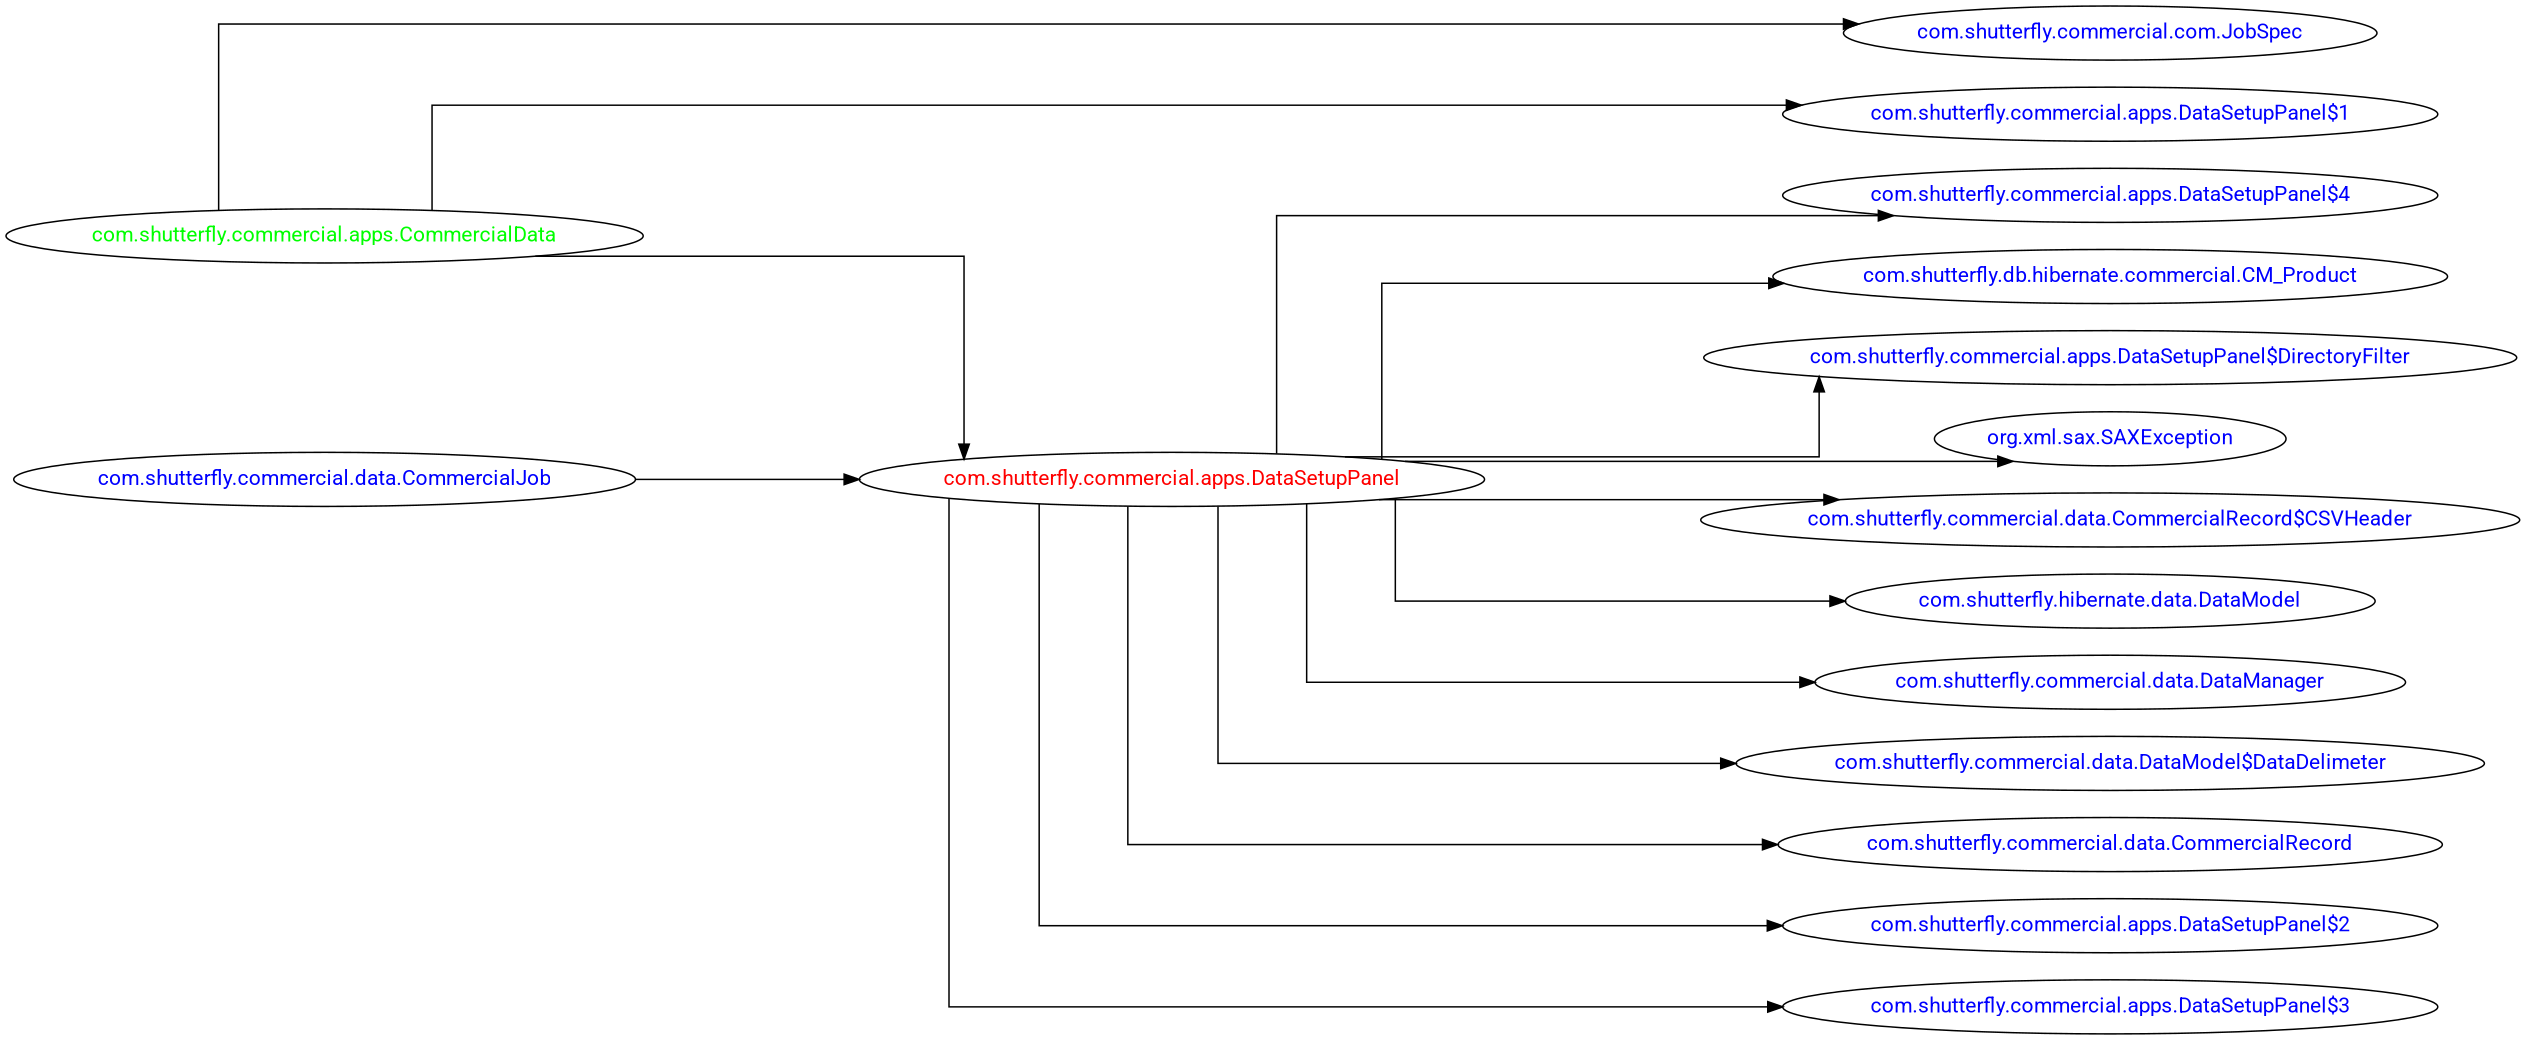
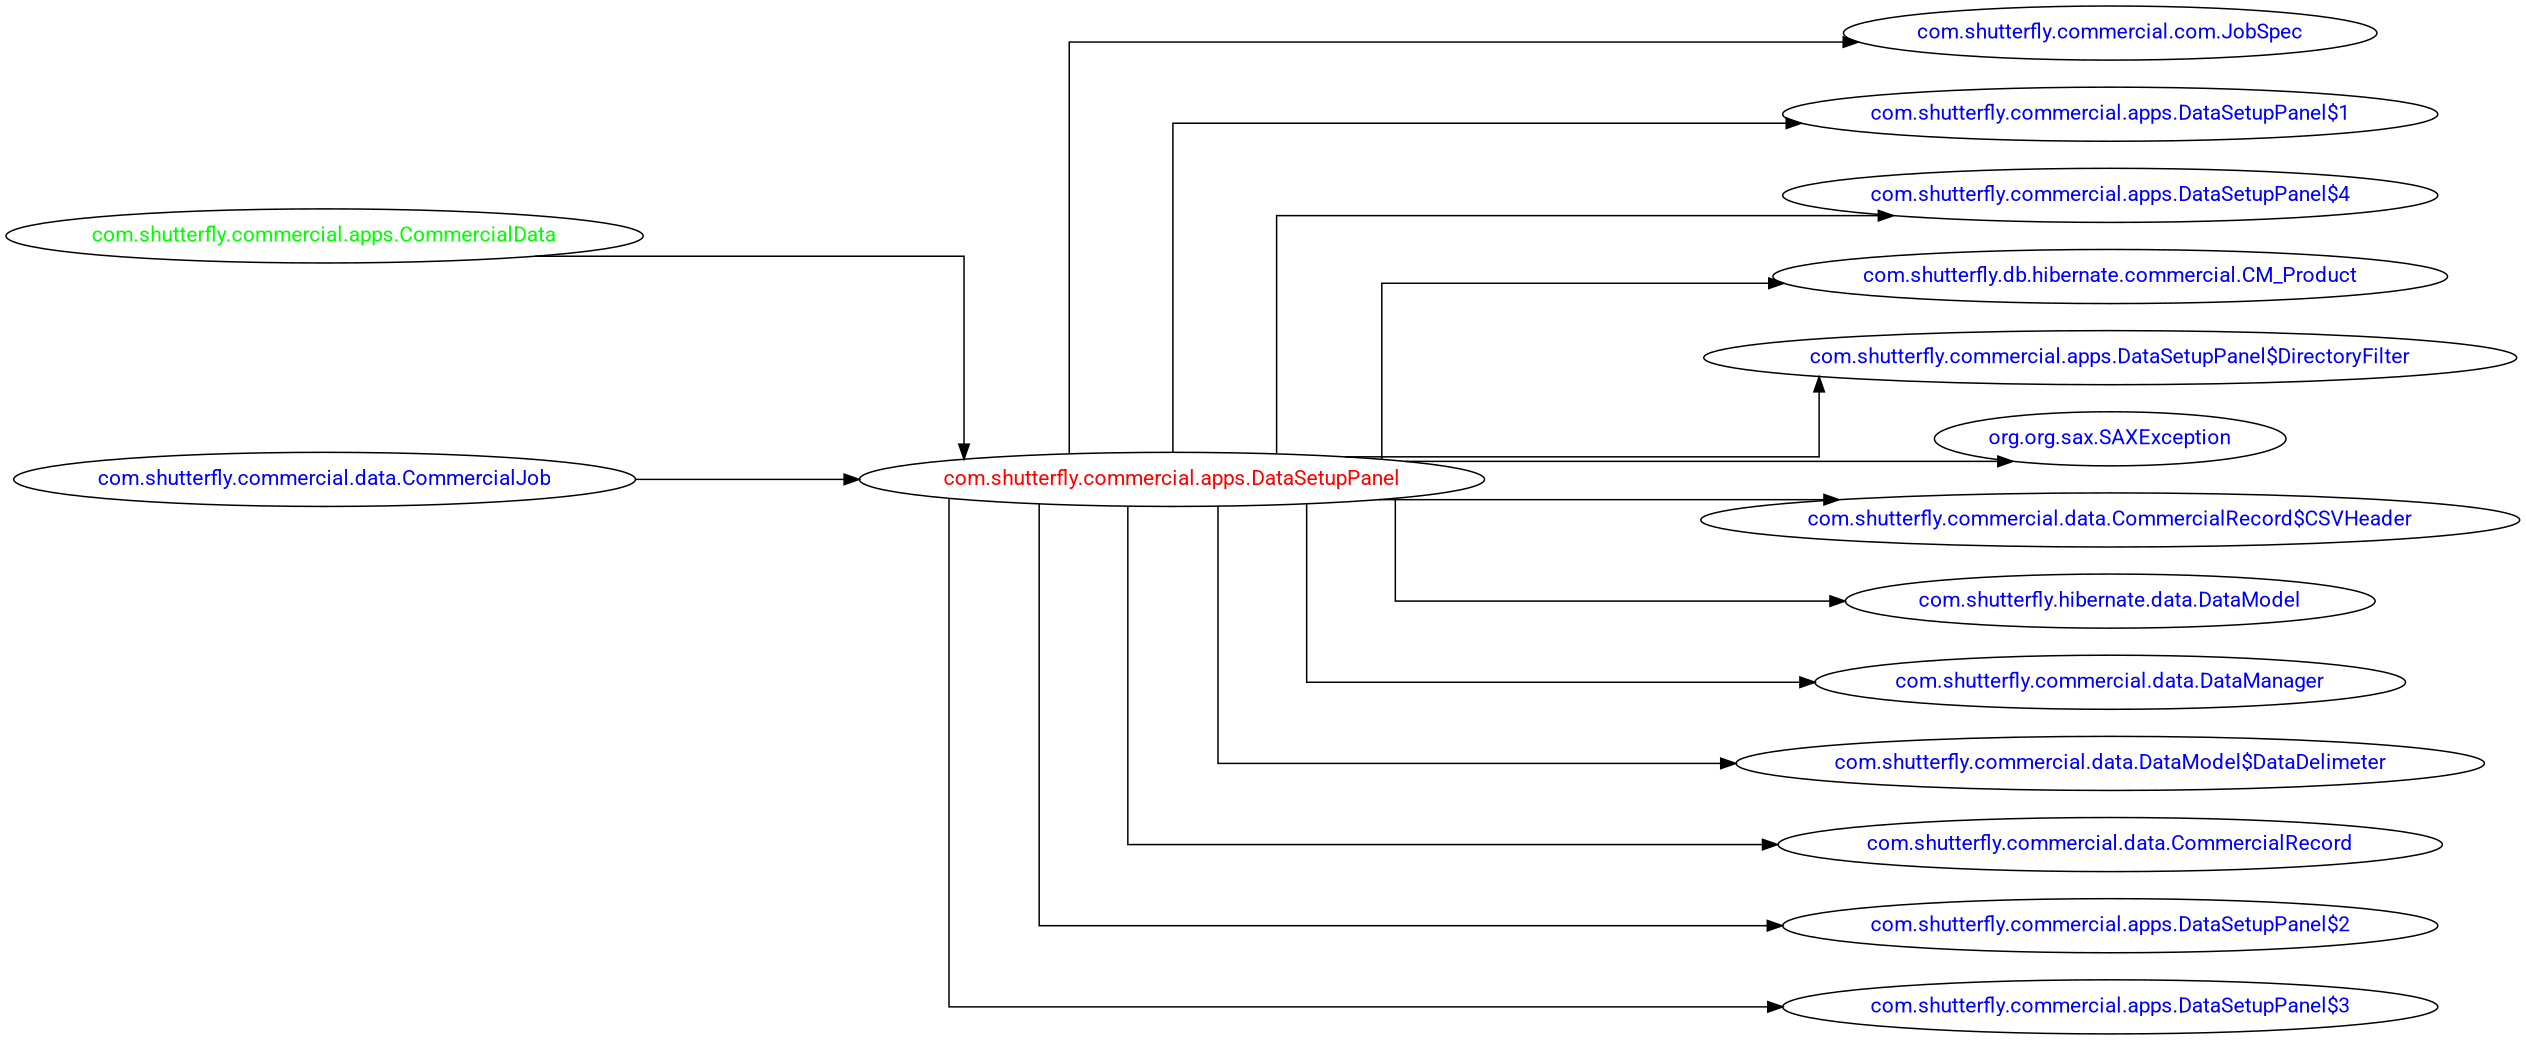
edge "com.shutterfly.commercial.apps.CommercialData" -> "com.shutterfly.commercial.com.JobSpec": now "com.shutterfly.commercial.apps.DataSetupPanel" -> "com.shutterfly.commercial.com.JobSpec"
edge "com.shutterfly.commercial.apps.CommercialData" -> "com.shutterfly.commercial.apps.DataSetupPanel$1": now "com.shutterfly.commercial.apps.DataSetupPanel" -> "com.shutterfly.commercial.apps.DataSetupPanel$1"
node "org.xml.sax.SAXException": label "org.xml.sax.SAXException" -> "org.org.sax.SAXException"
